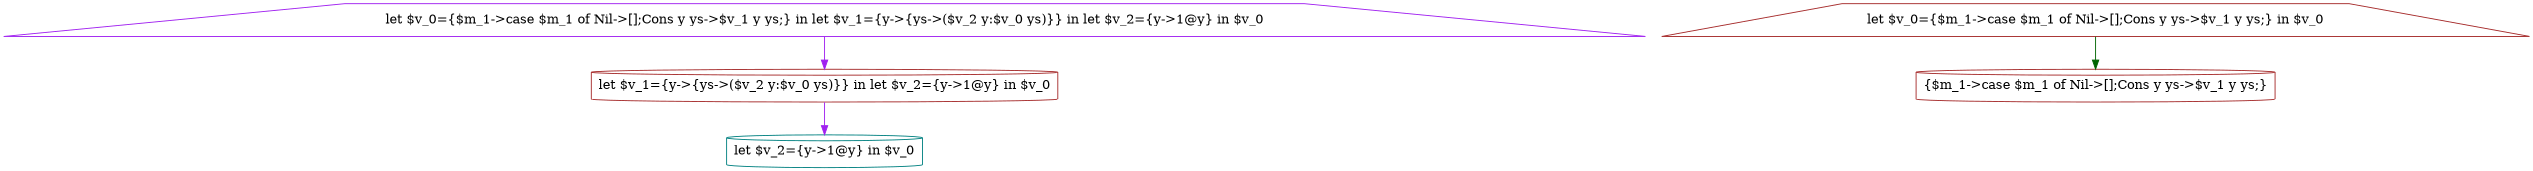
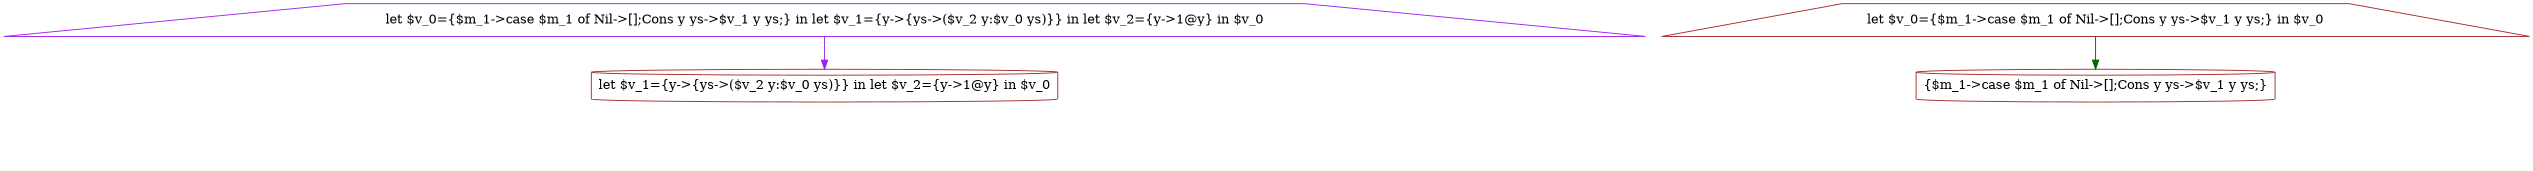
node "let $v_2={y->1@y} in $v_0": removed
